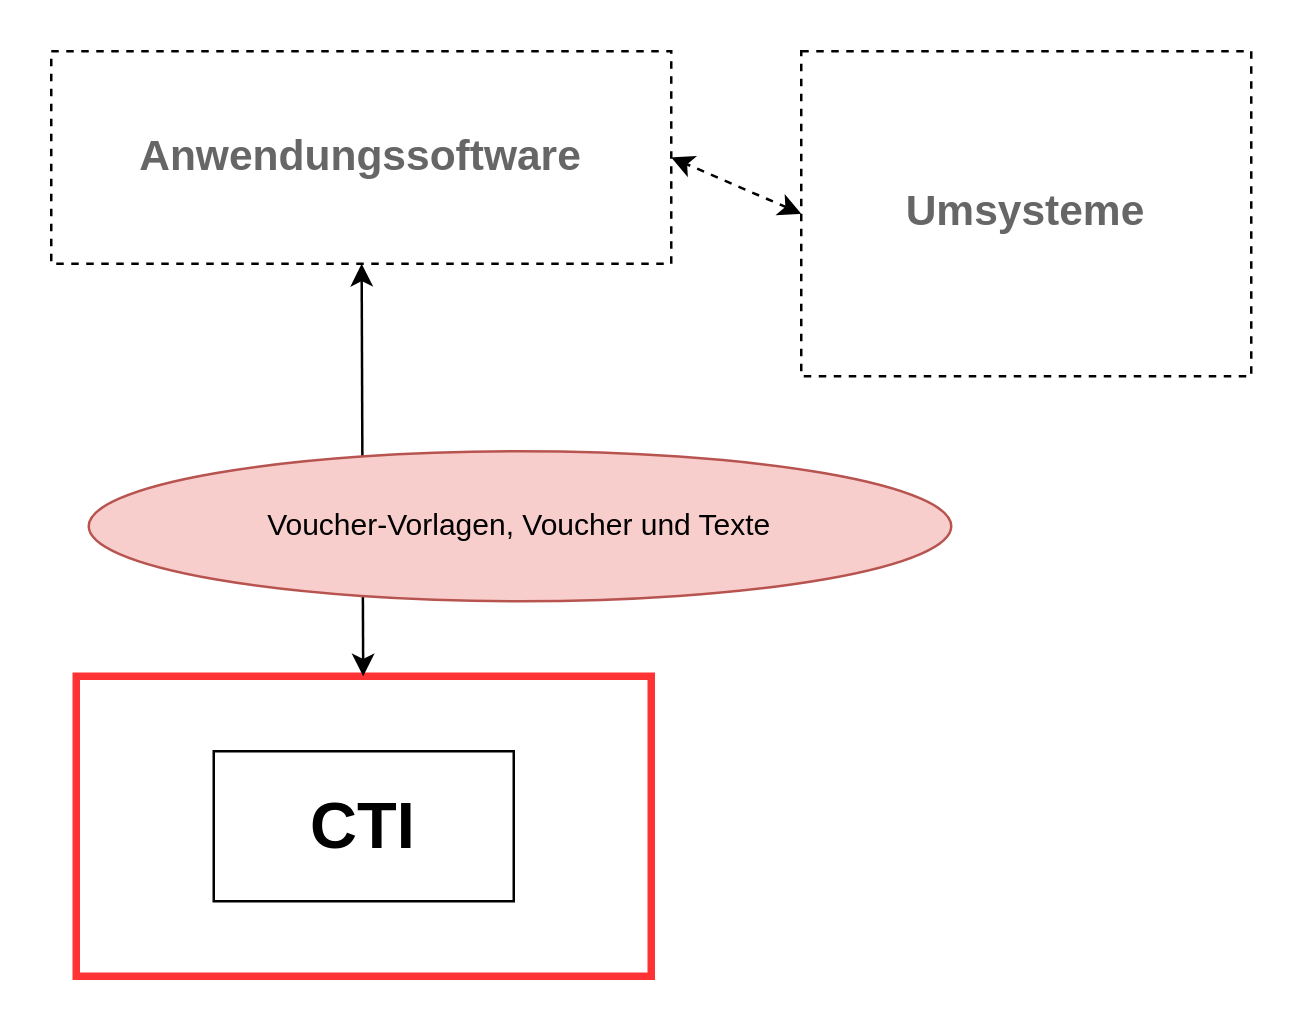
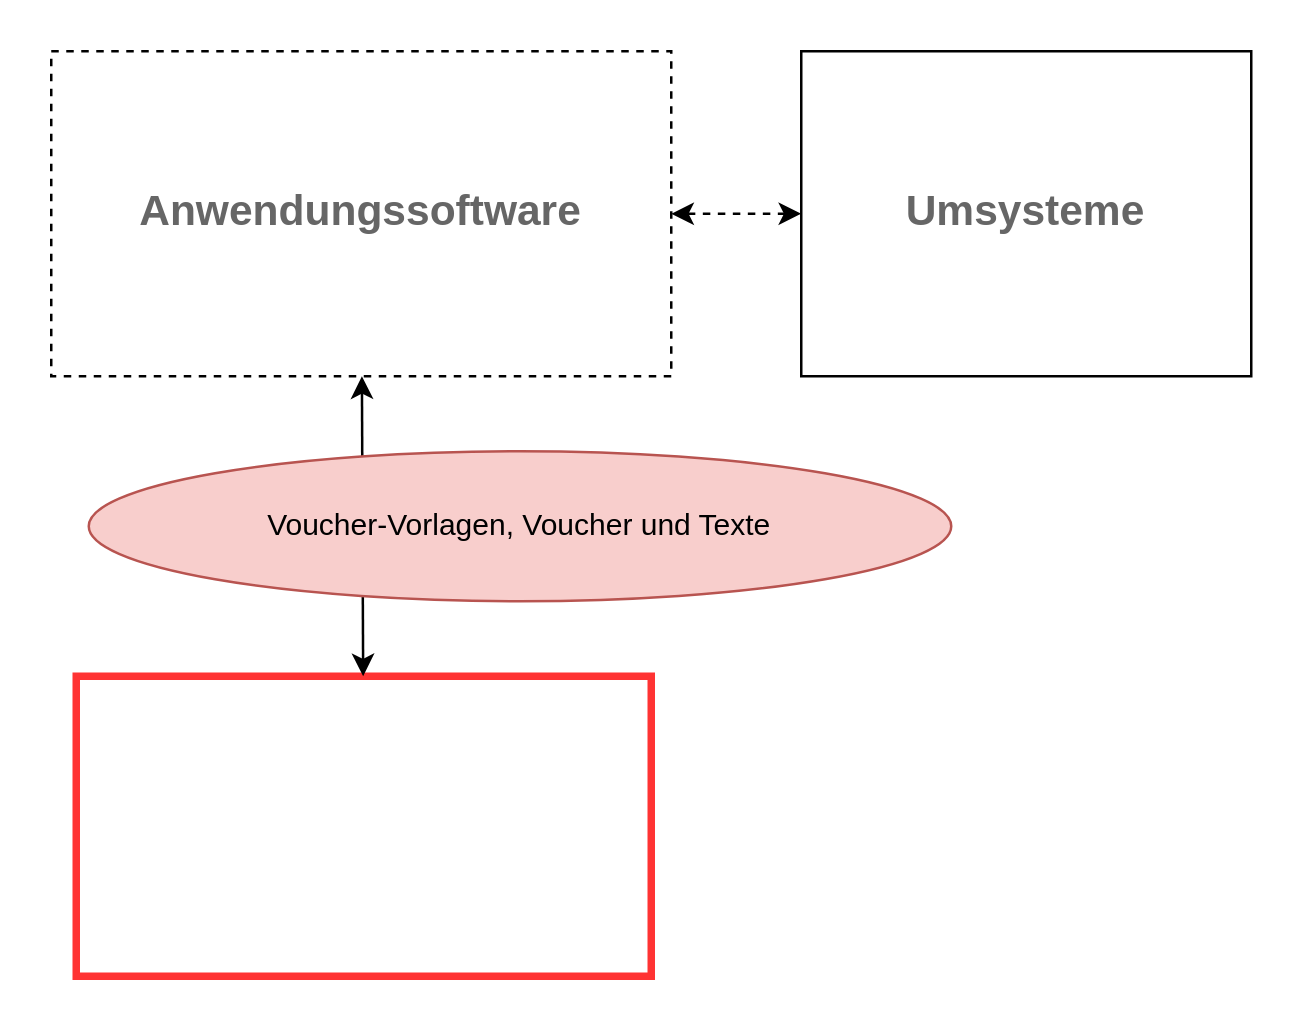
node "Anwendungssoftware": size 620x213 -> 620x325
node "Umsysteme": style dashed -> solid
node "CTI": removed
